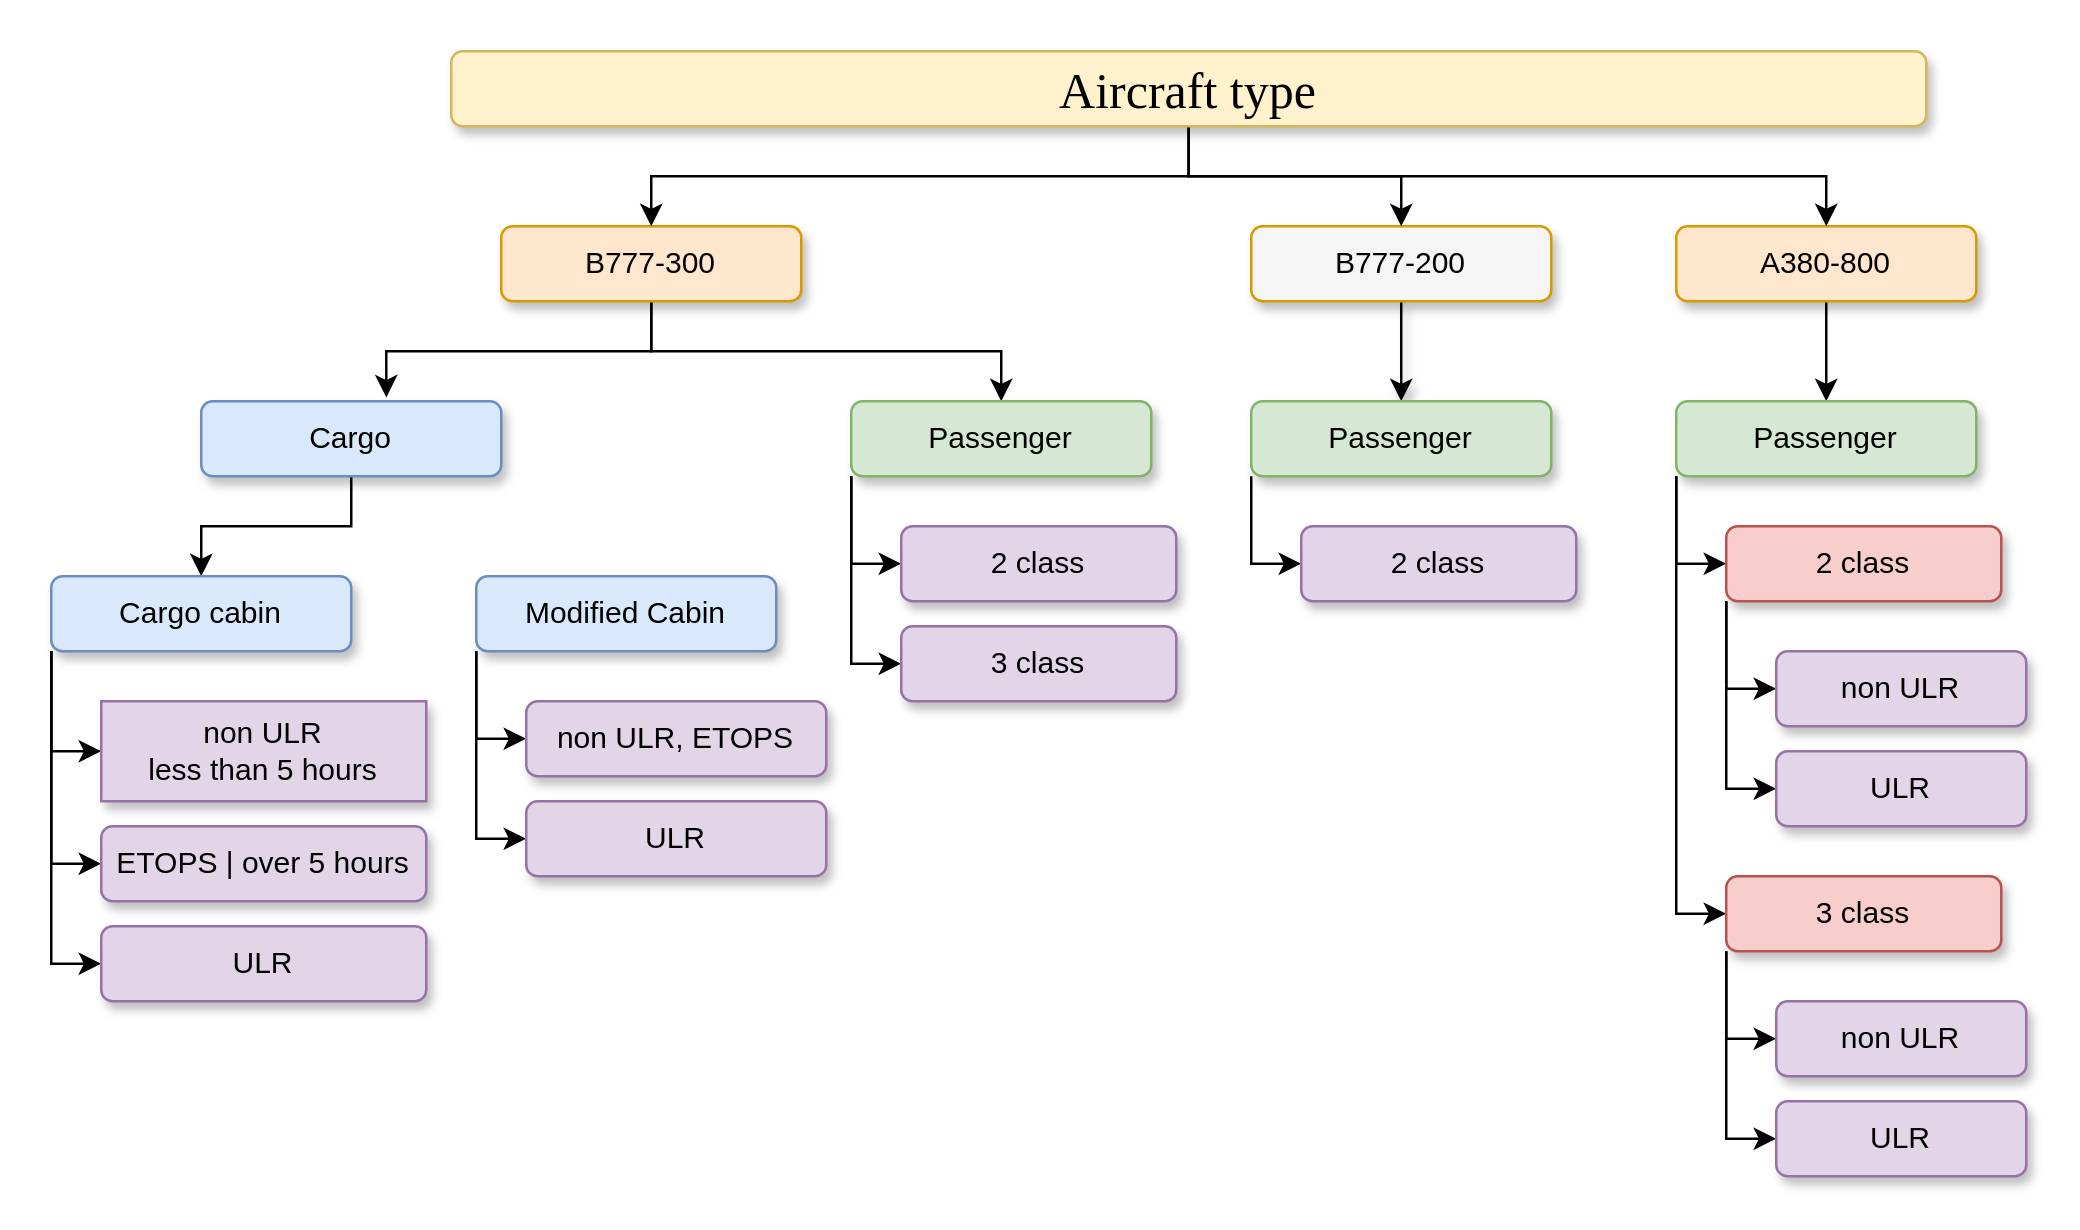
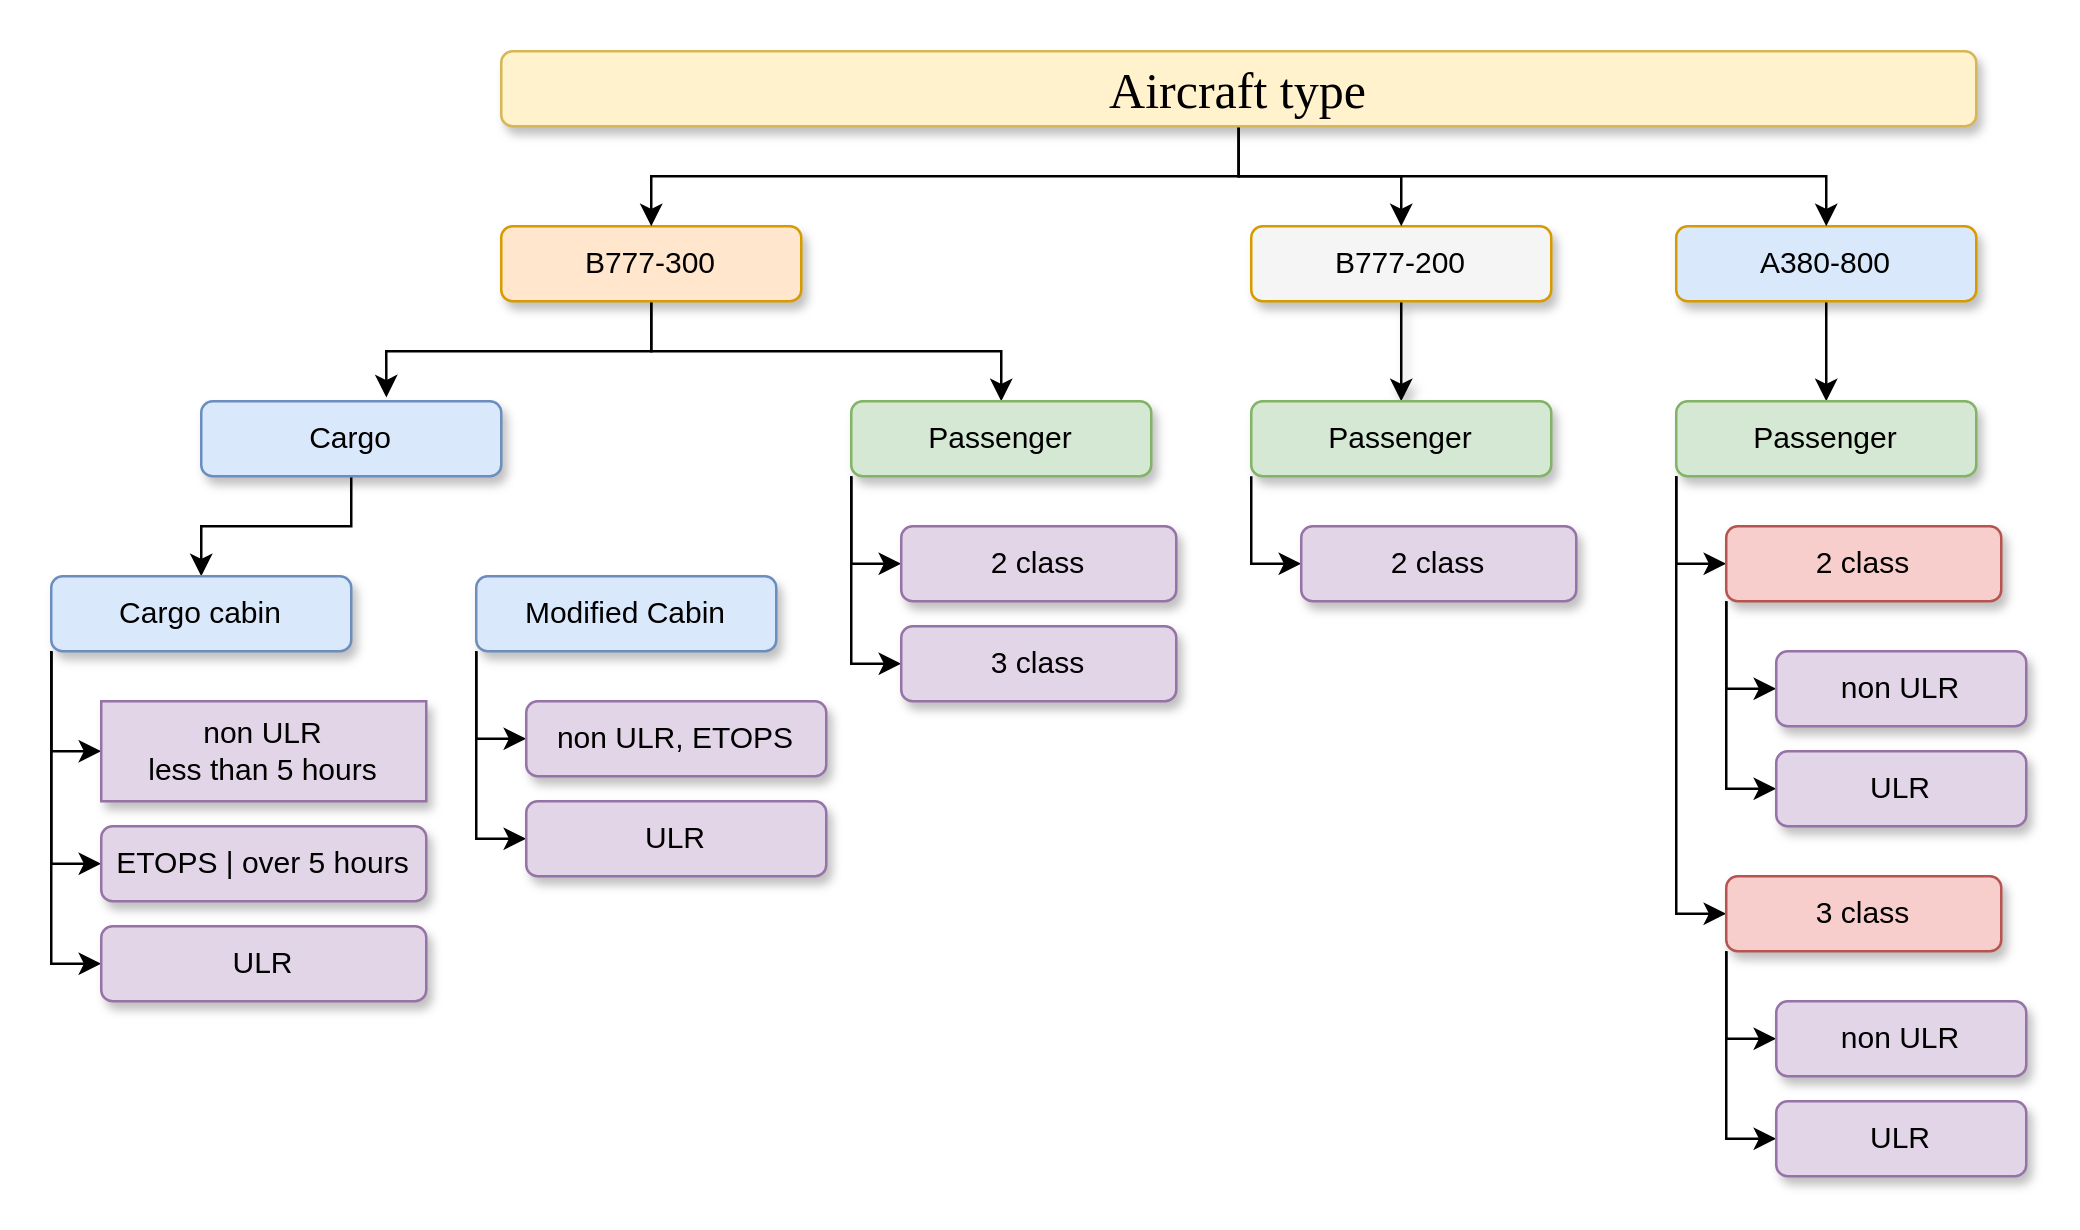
node "Aircraft type": moved (1189, 89) -> (1239, 89)
node "A380-800": fillcolor #ffe6cc -> #dae8fc
